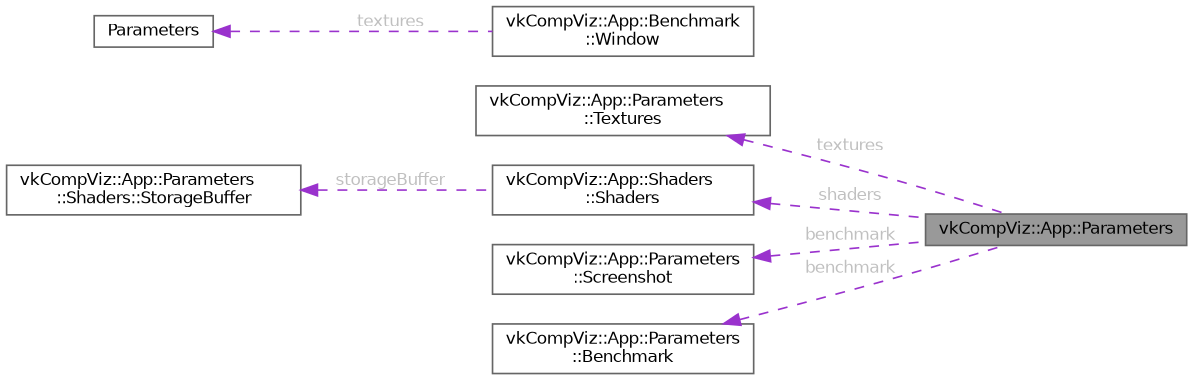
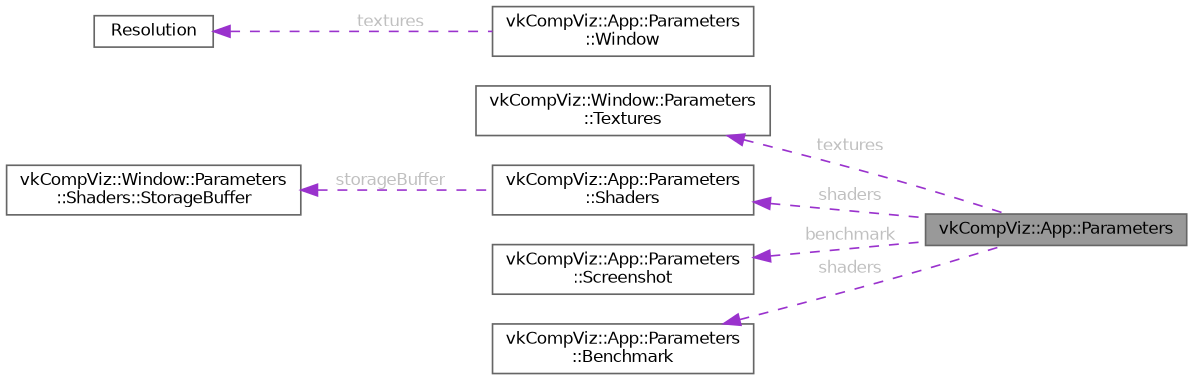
node "Parameters": label "Parameters" -> "Resolution"
node "vkCompViz::App::Benchmark ::Window": label "vkCompViz::App::Benchmark ::Window" -> "vkCompViz::App::Parameters ::Window"
node "vkCompViz::App::Parameters ::Textures": label "vkCompViz::App::Parameters ::Textures" -> "vkCompViz::Window::Parameters ::Textures"
node "vkCompViz::App::Parameters ::Shaders::StorageBuffer": label "vkCompViz::App::Parameters ::Shaders::StorageBuffer" -> "vkCompViz::Window::Parameters ::Shaders::StorageBuffer"
node "vkCompViz::App::Shaders ::Shaders": label "vkCompViz::App::Shaders ::Shaders" -> "vkCompViz::App::Parameters ::Shaders"
edge "vkCompViz::App::Parameters" -> "vkCompViz::App::Parameters ::Benchmark": label " benchmark" -> " shaders"
